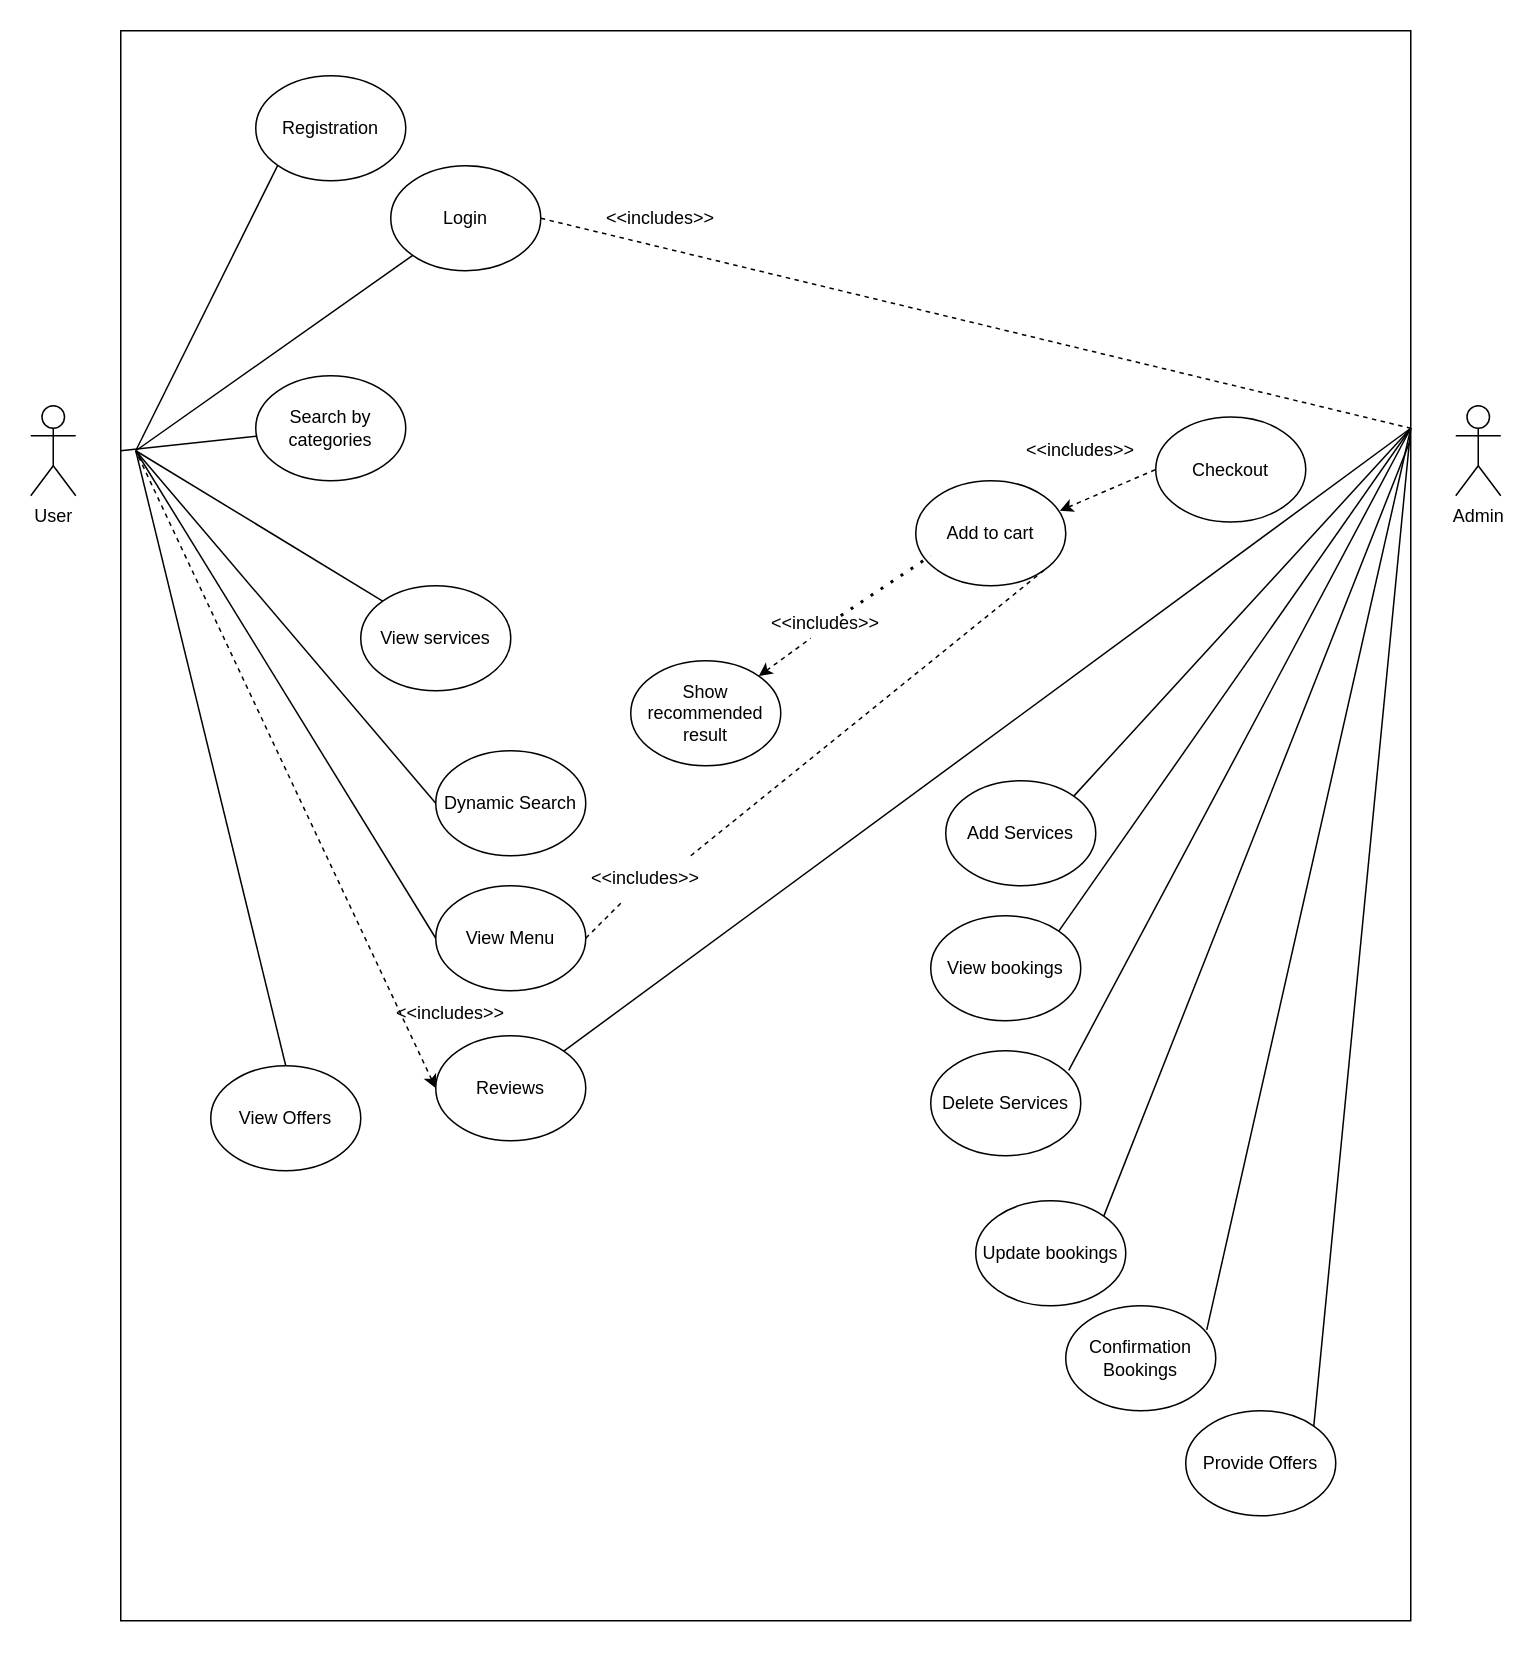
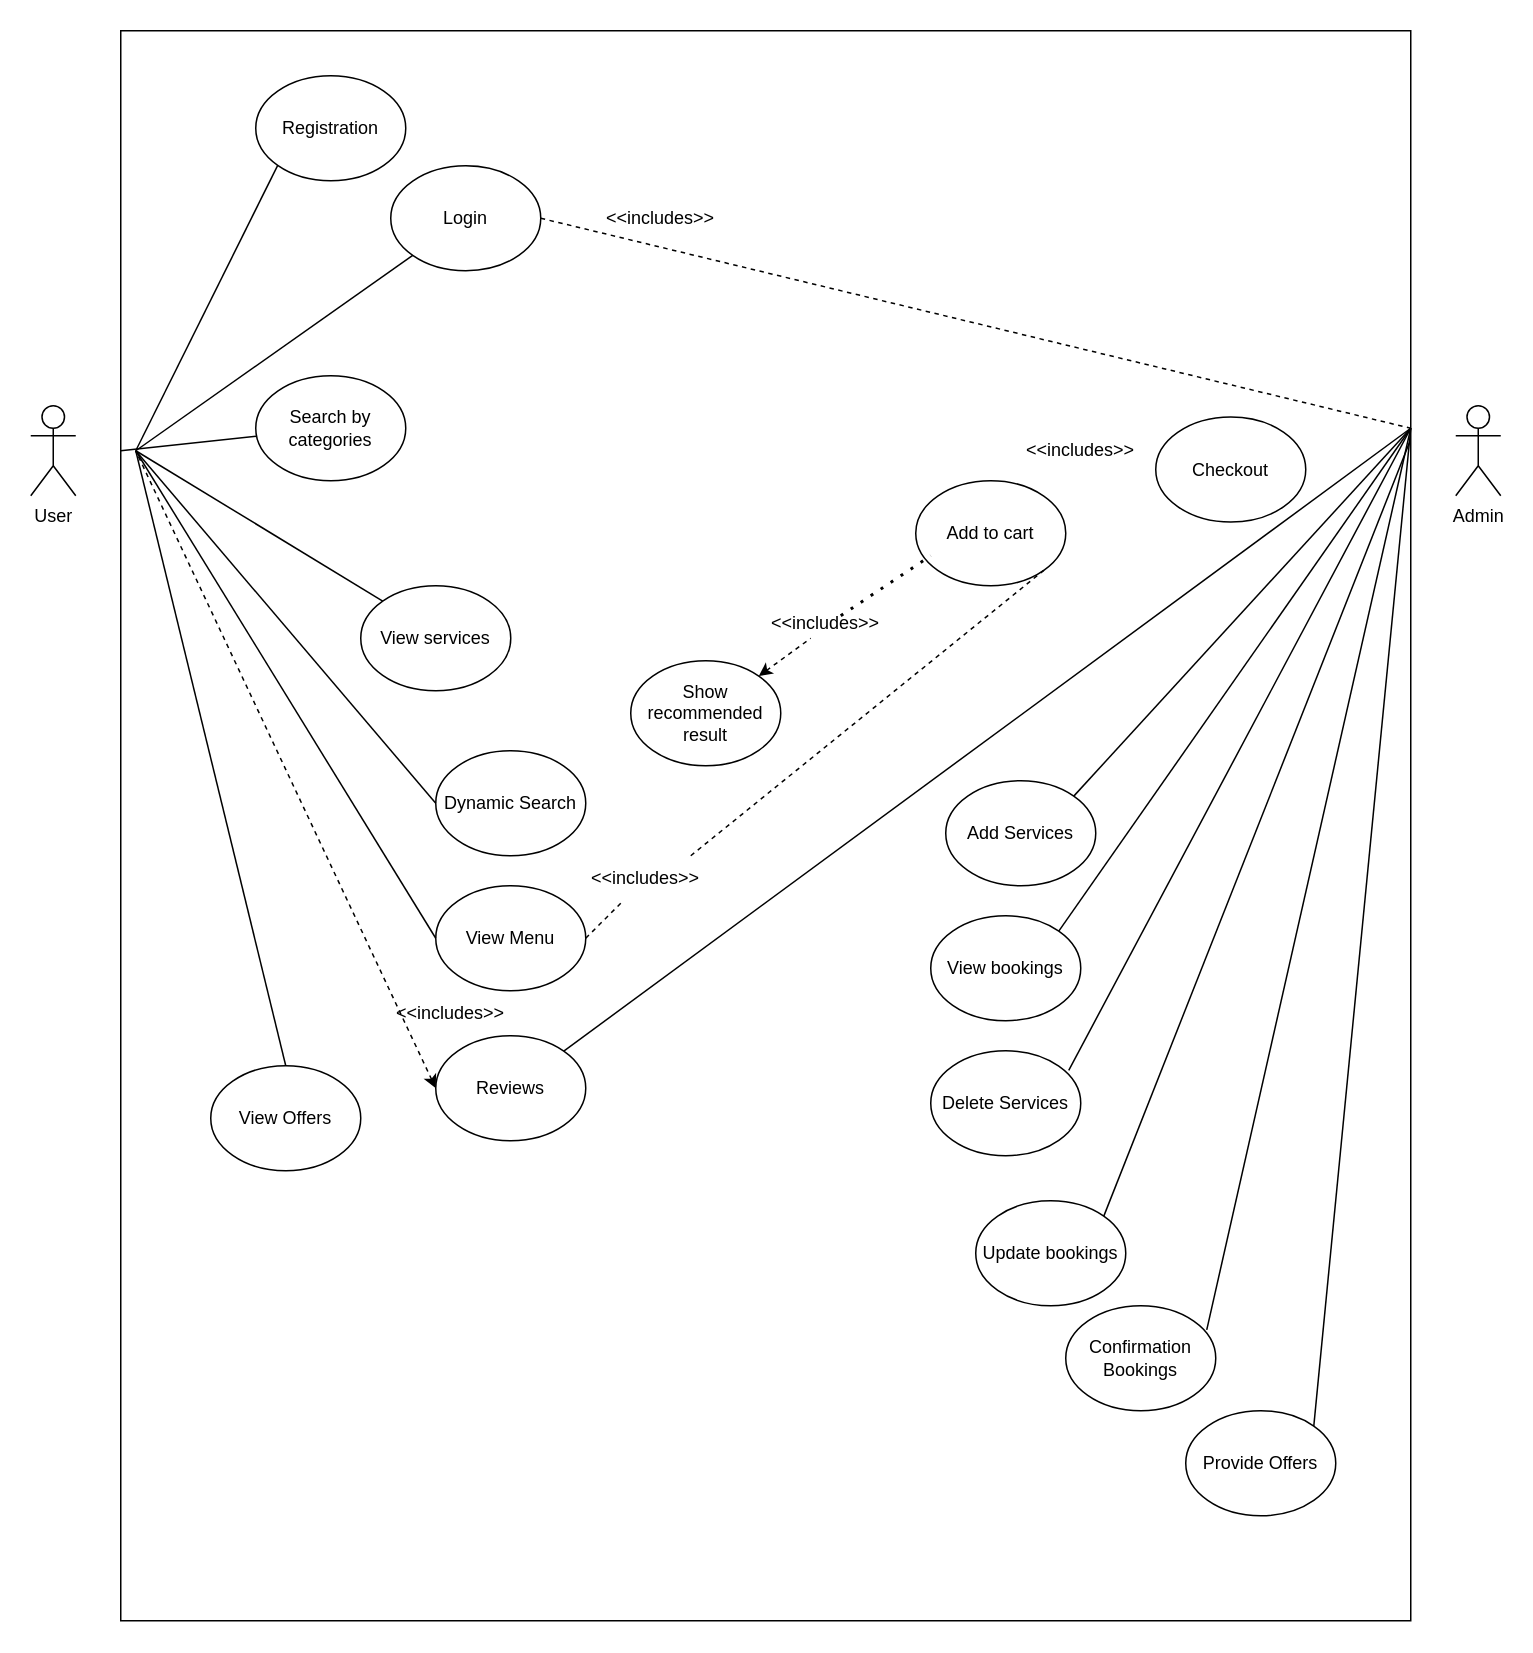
edge "Checkout" -> "Add to cart": removed
